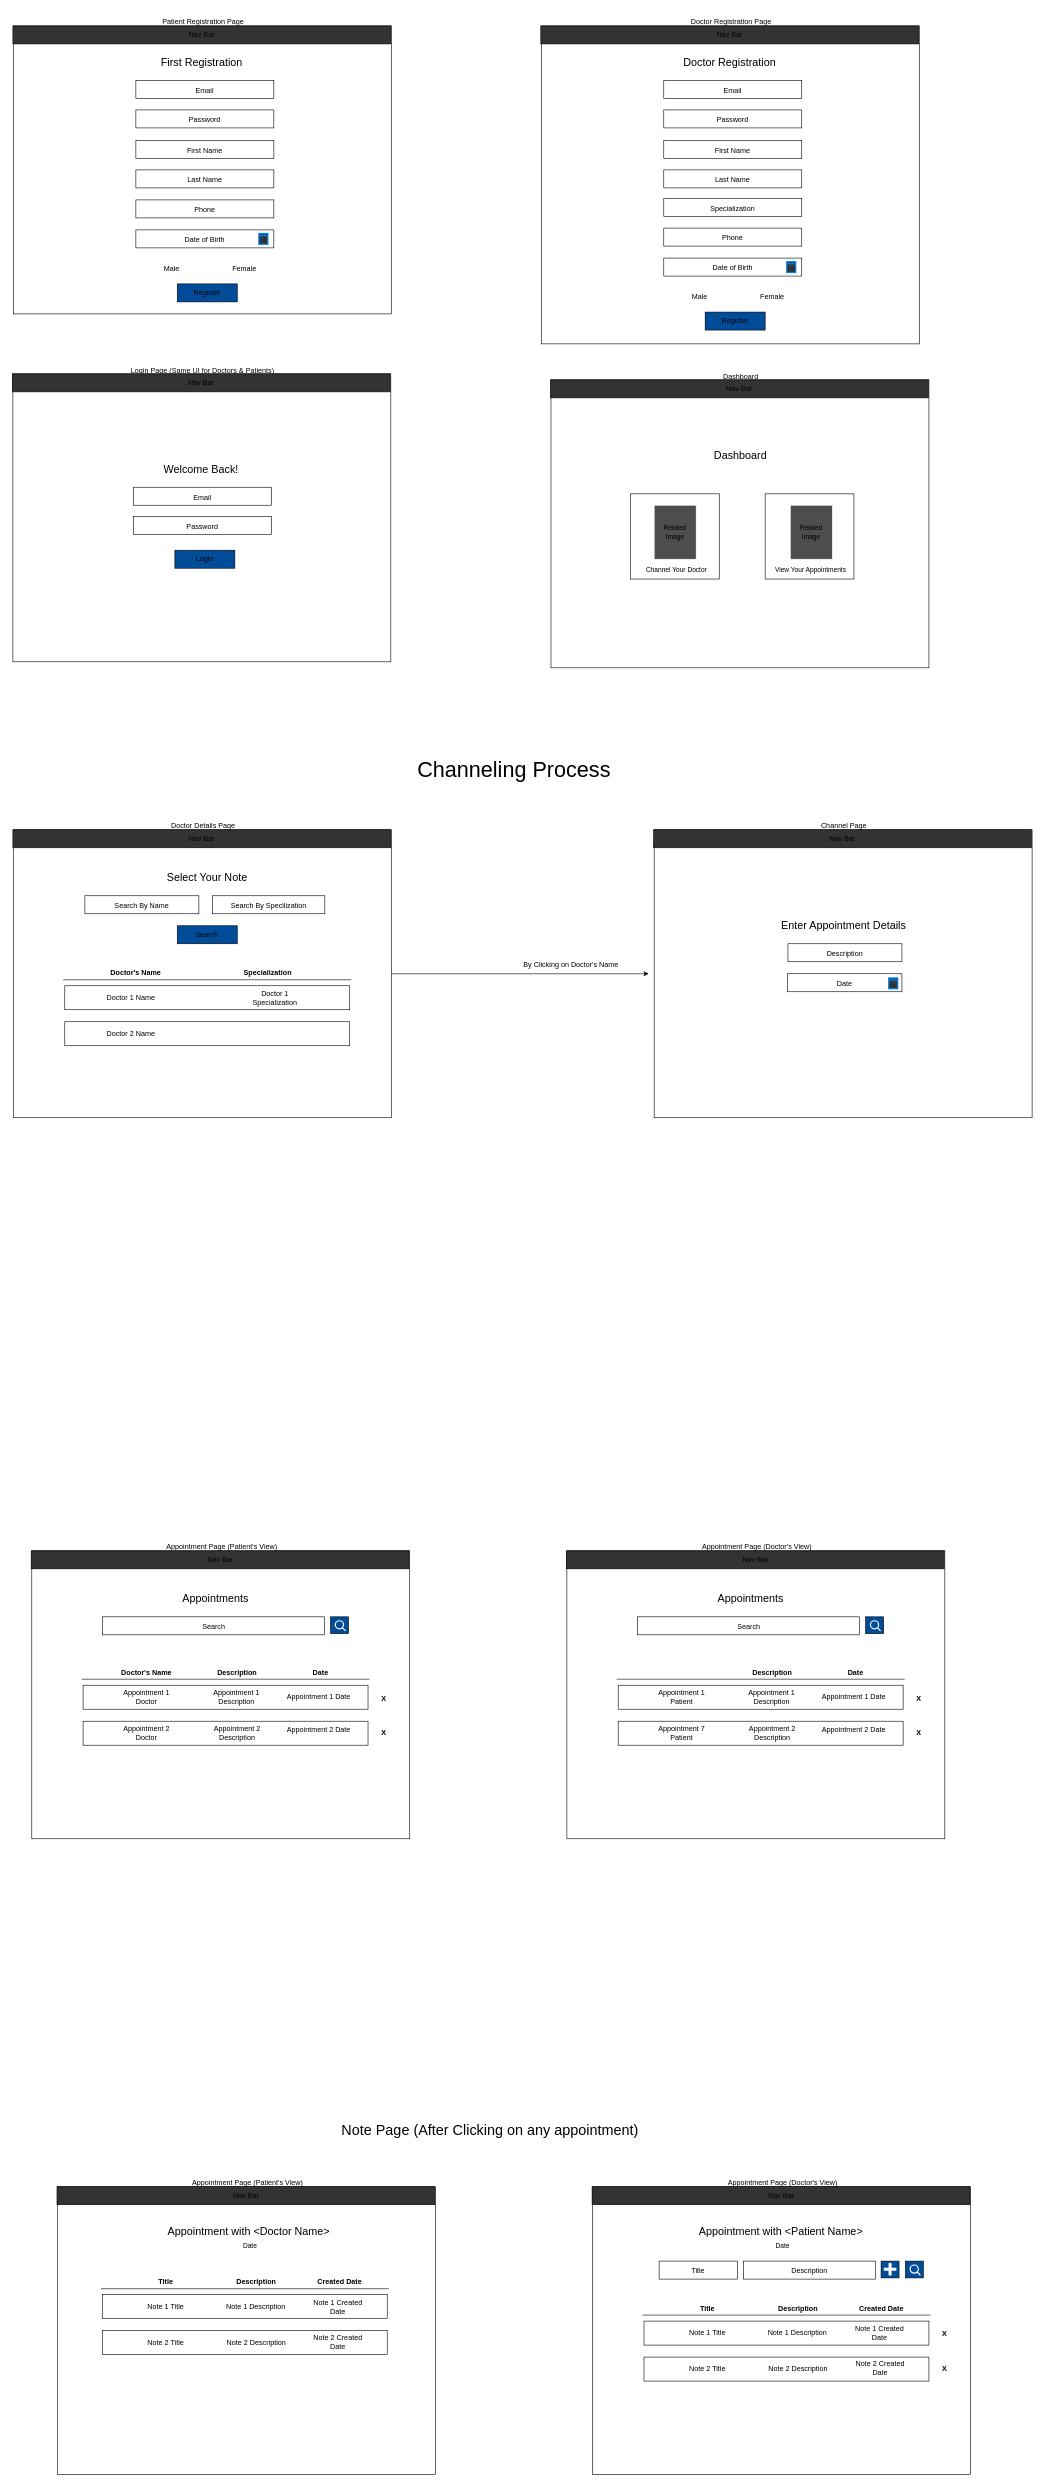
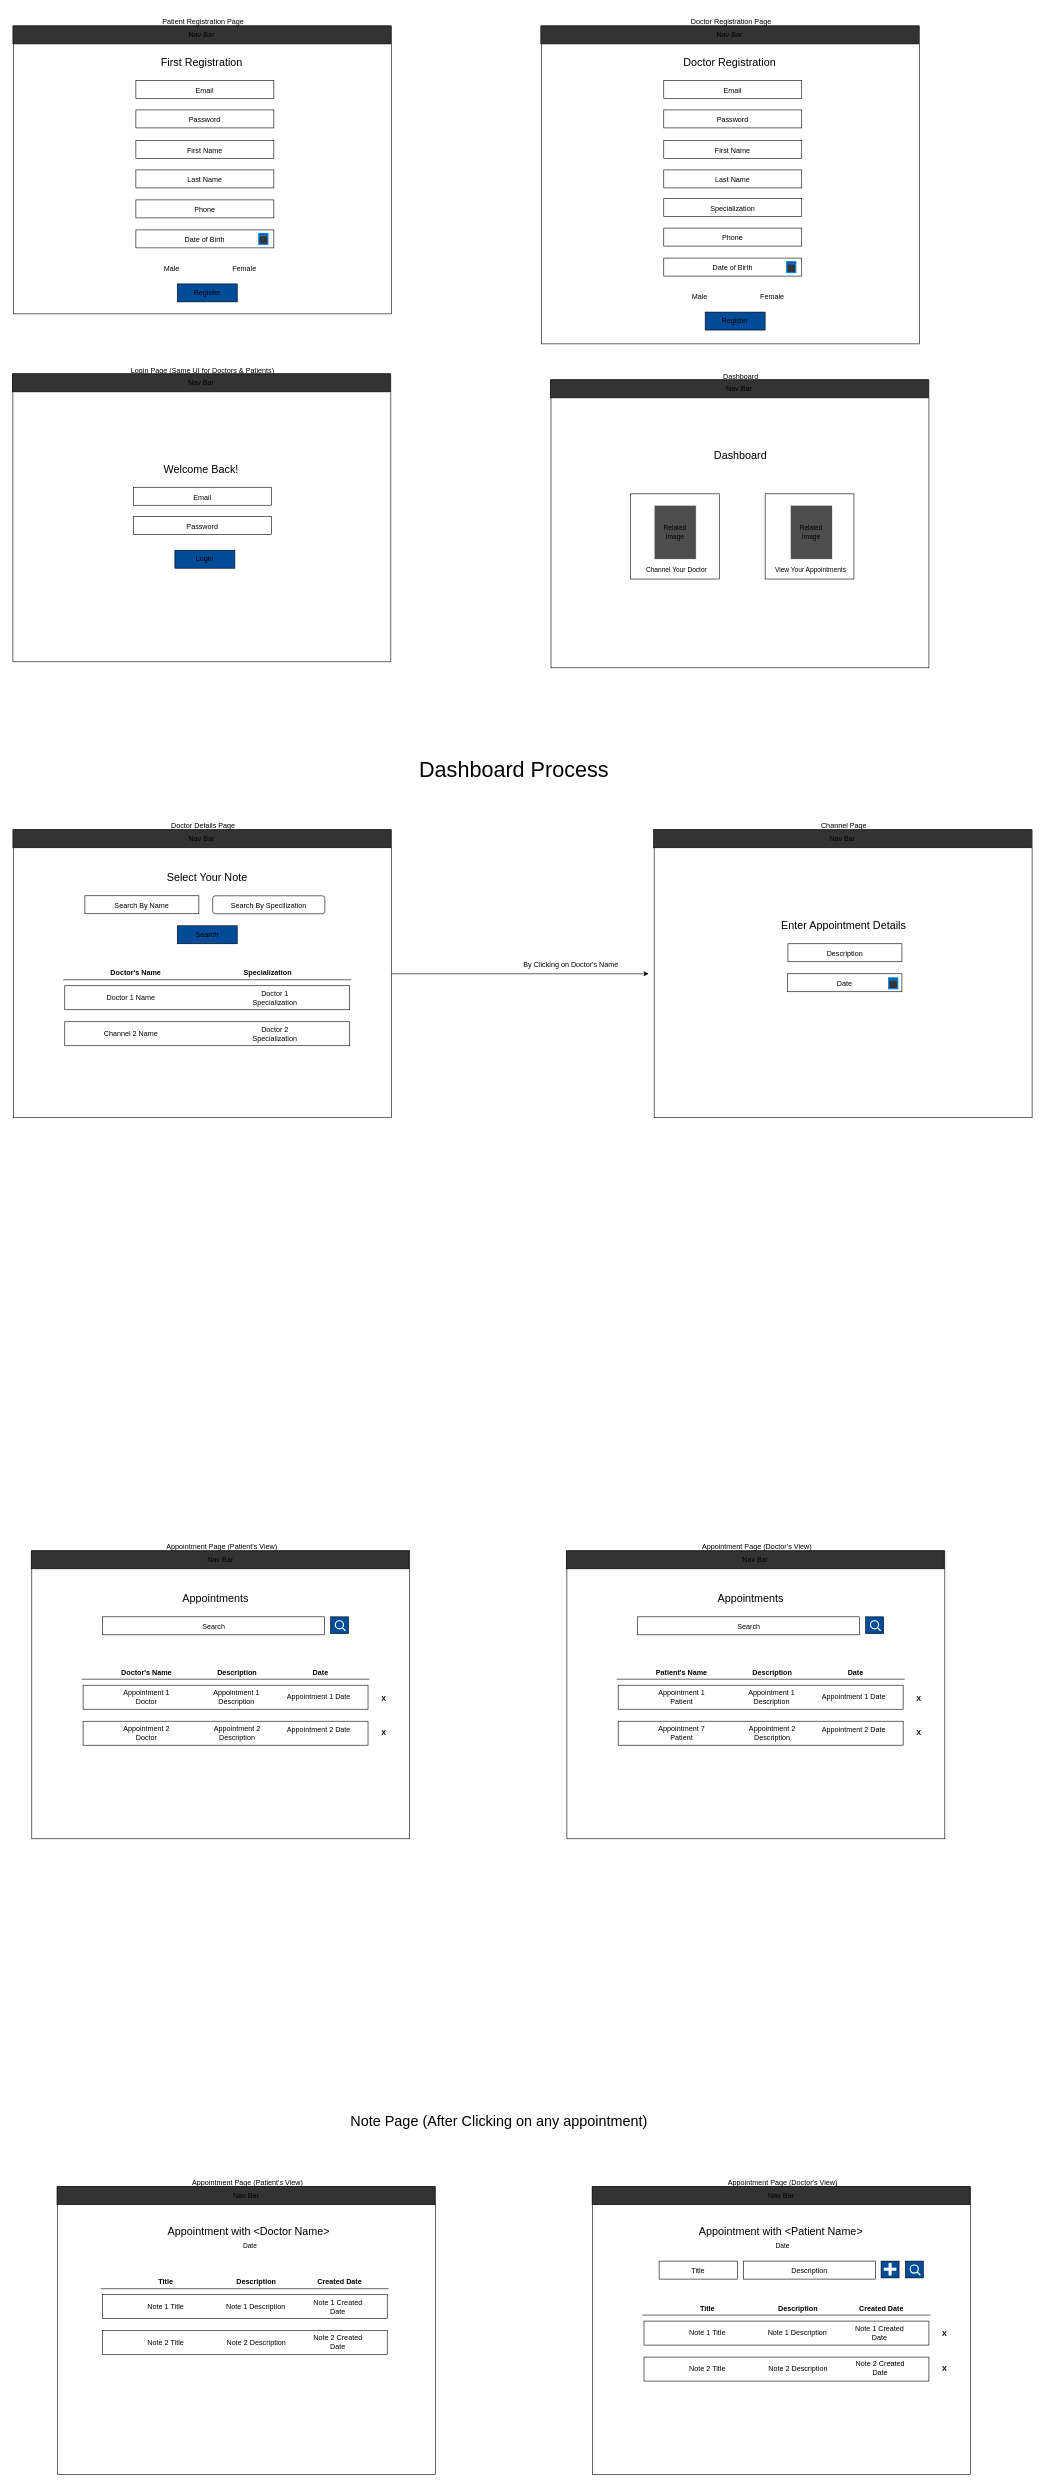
node "Channeling Process": label "Channeling Process" -> "Dashboard Process"
node "Search By Specilization": shape rectangle -> rounded rectangle
node "Doctor 2 Name": label "Doctor 2 Name" -> "Channel 2 Name"
node "Doctor 2 Specialization": added
node "Patient's Name": added
node "Note Page (After Clicking on any appointment)": moved (490, 2131) -> (499, 2122)
